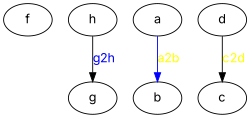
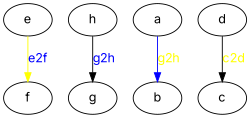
node "e": added
edge "a" -> "b": label "a2b" -> "g2h"
